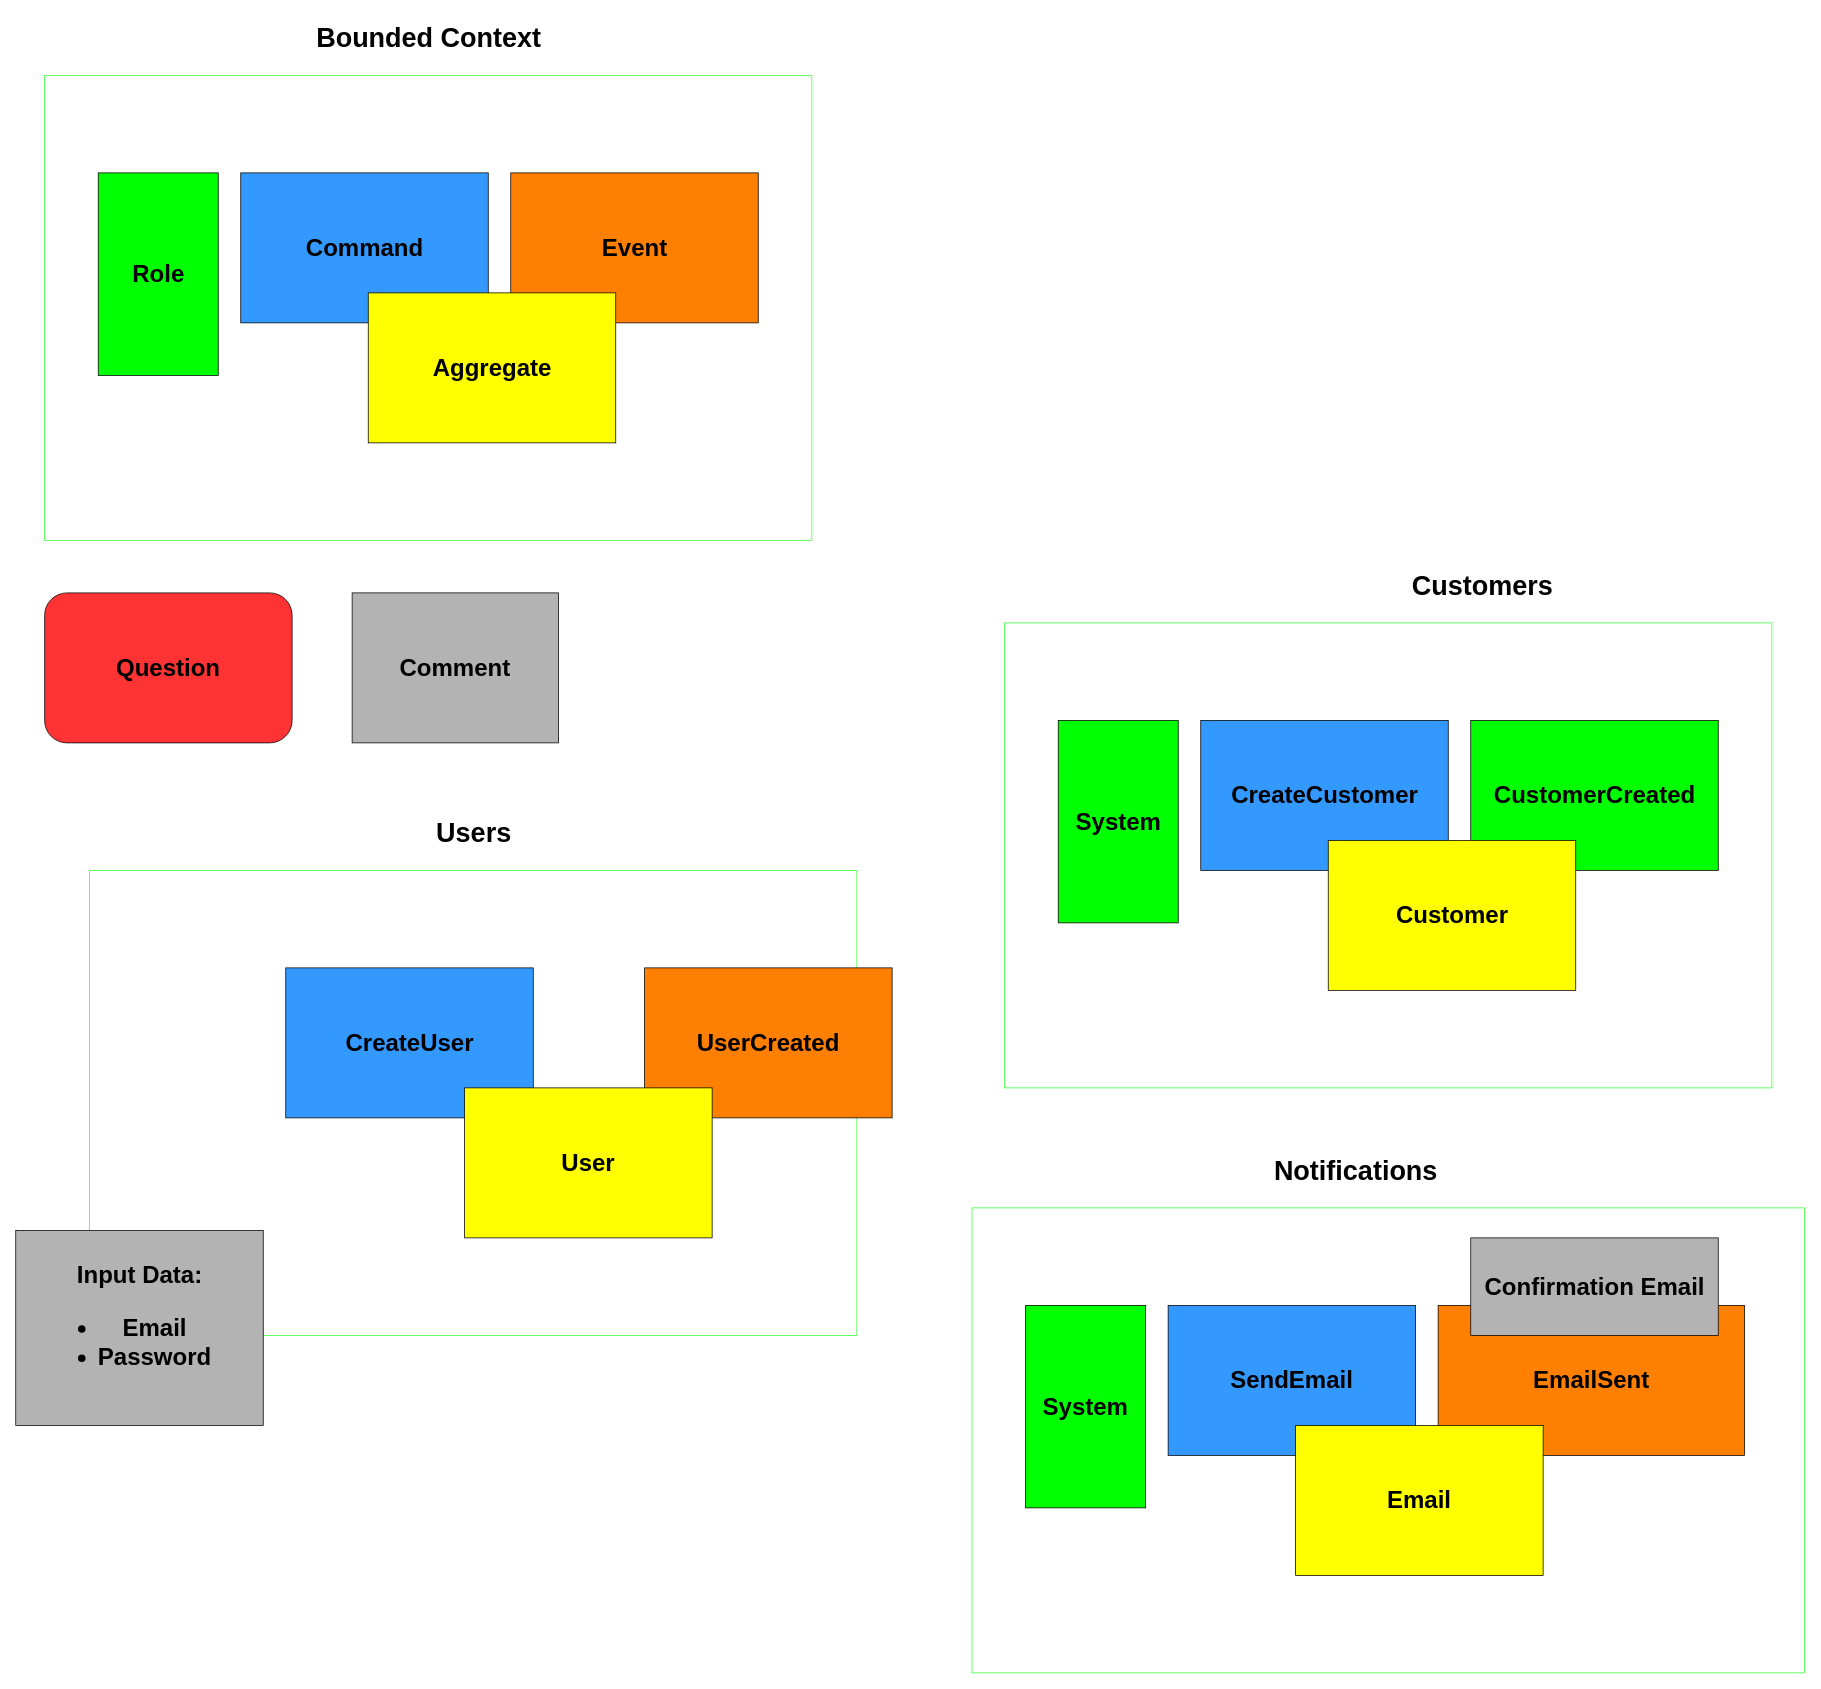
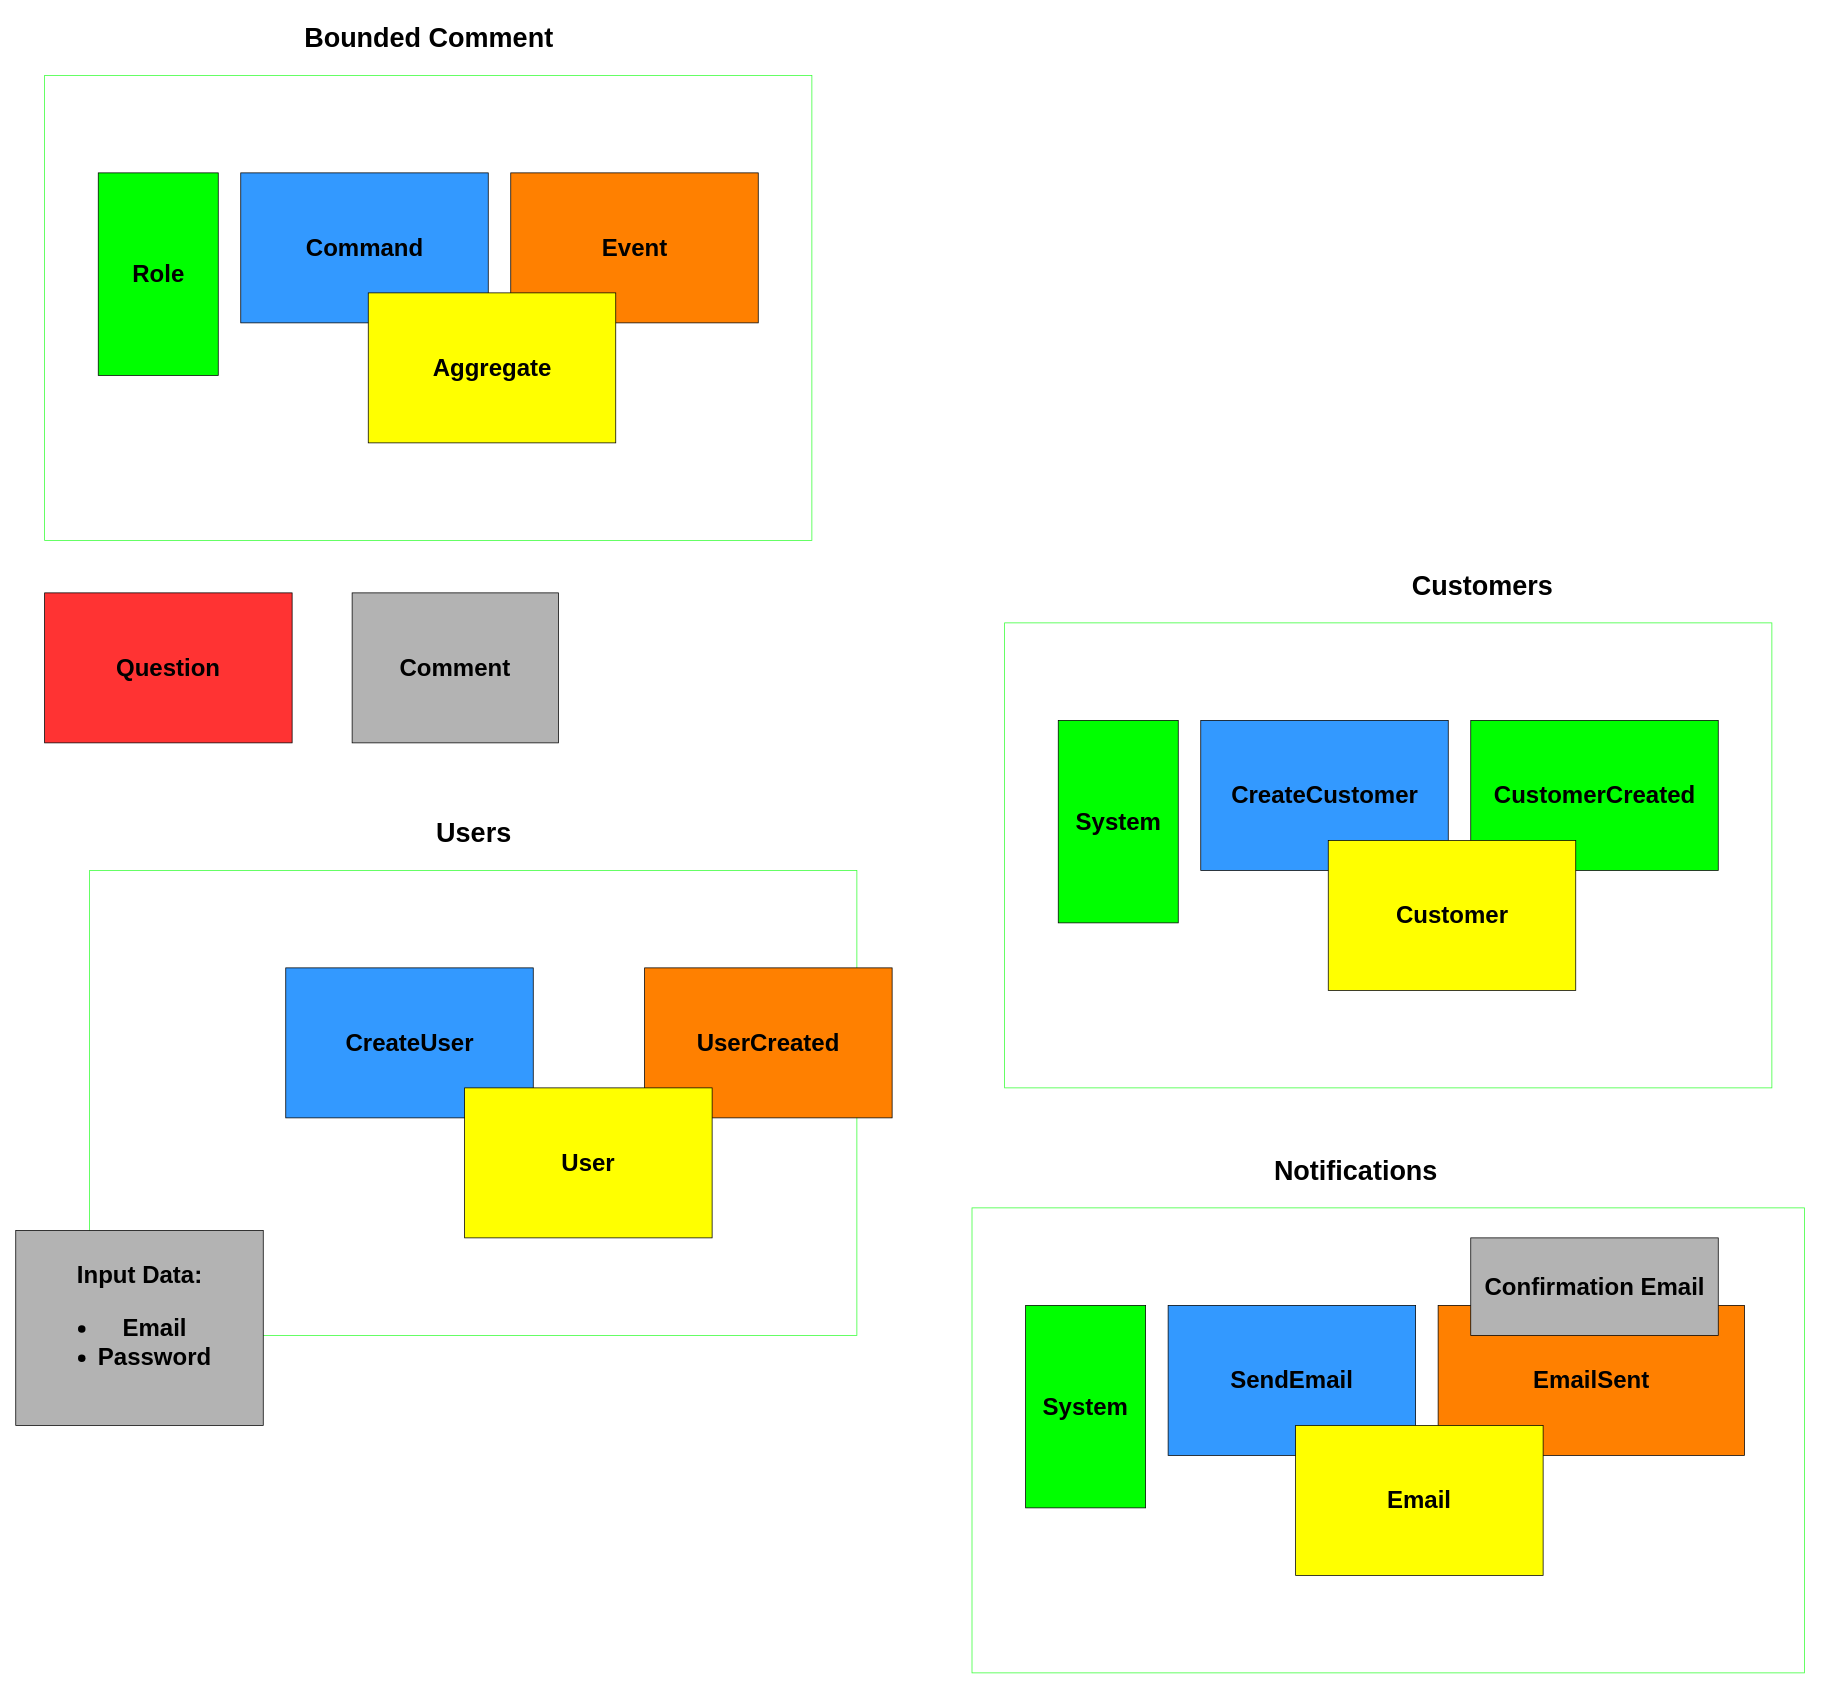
node "Bounded Context": label "Bounded Context" -> "Bounded Comment"
node "Question": shape rounded rectangle -> rectangle
